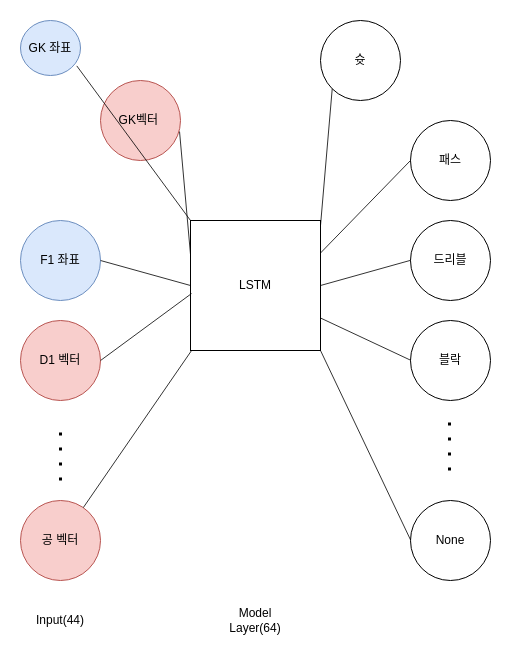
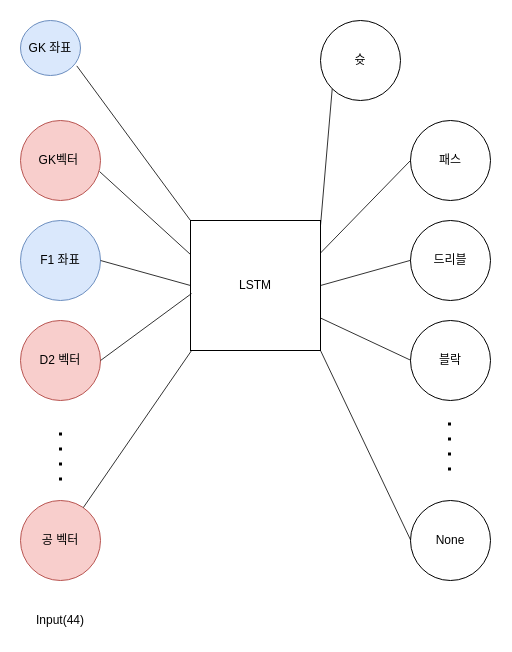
node "GK벡터": moved (141, 121) -> (61, 161)
node "D1 벡터": label "D1 벡터" -> "D2 벡터"
node "Model Layer(64)": removed
